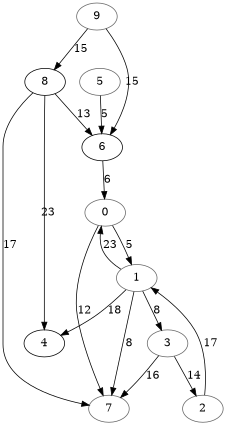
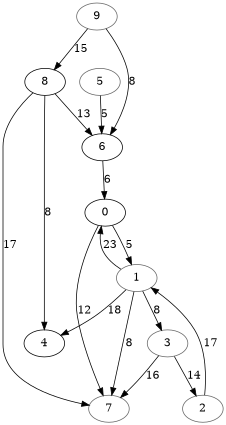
edge "9" -> "6": label "15" -> "8"
edge "8" -> "4": label "23" -> "8"
node "0": color gray40 -> black
